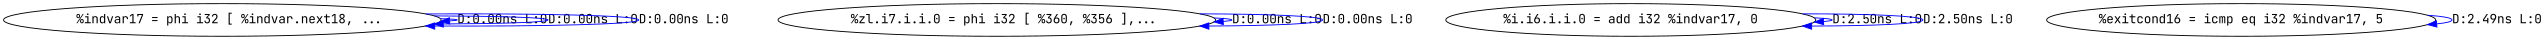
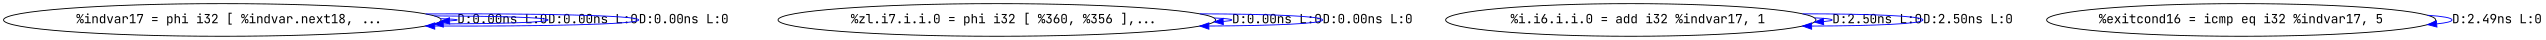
node "%i.i6.i.i.0 = add i32 %indvar17, 0": label "%i.i6.i.i.0 = add i32 %indvar17, 0" -> "%i.i6.i.i.0 = add i32 %indvar17, 1"
